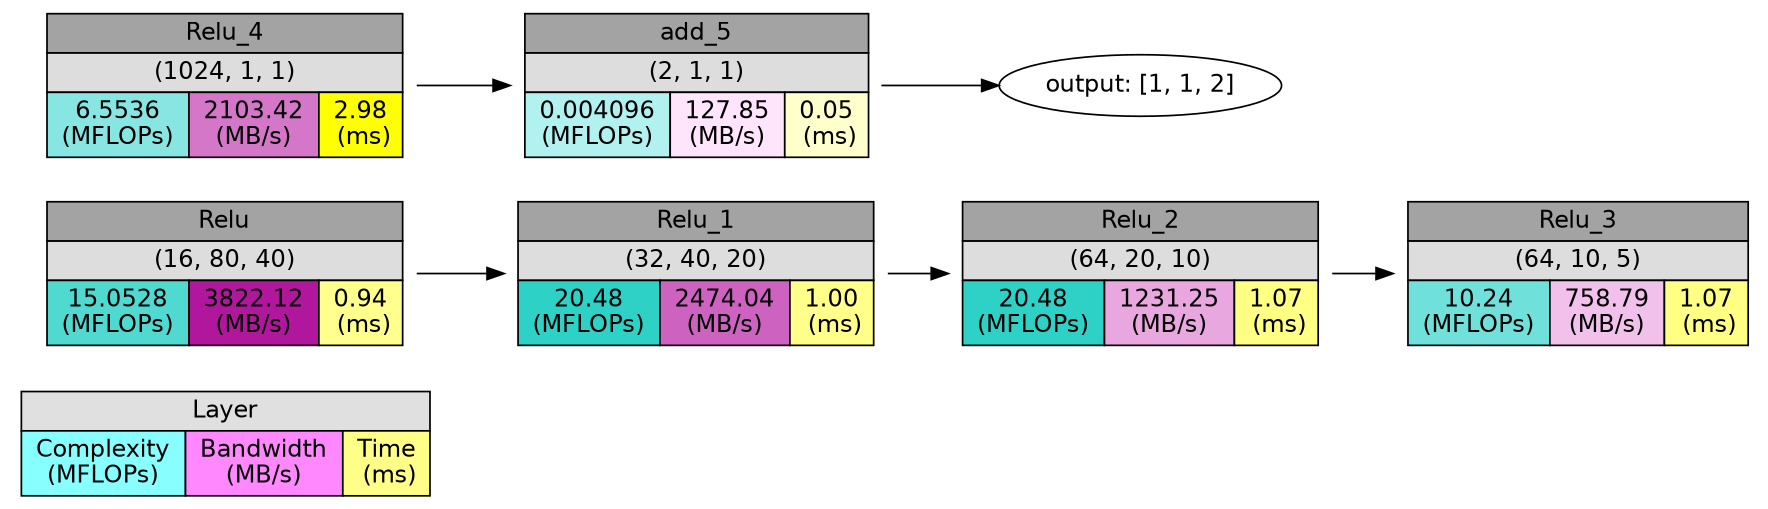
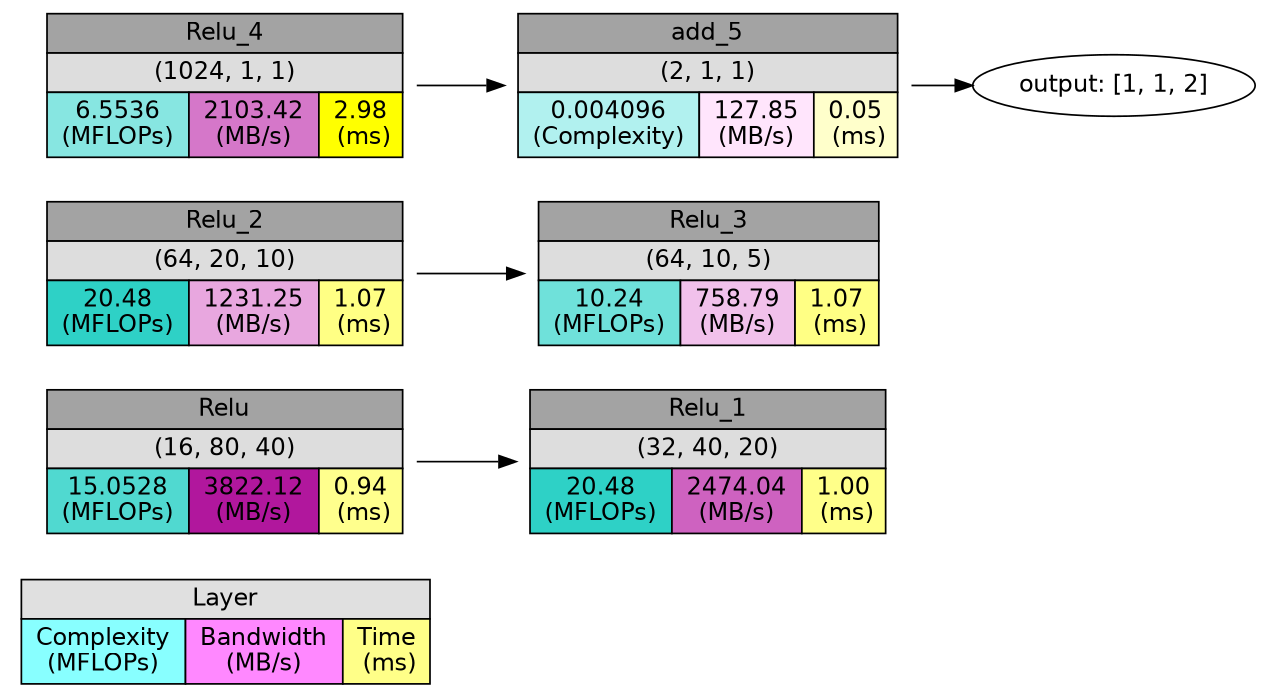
node "add_5": text "(MFLOPs)" -> "(Complexity)"
edge "Relu_1" -> "Relu_2": removed
